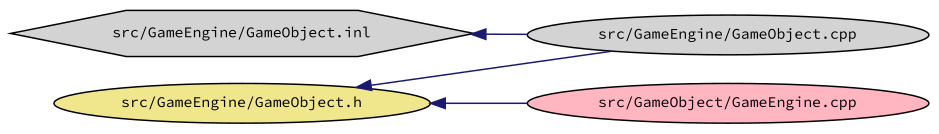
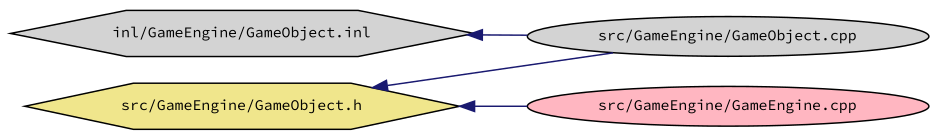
node "src/GameEngine/GameObject.inl": label "src/GameEngine/GameObject.inl" -> "inl/GameEngine/GameObject.inl"
node "src/GameEngine/GameObject.h": shape ellipse -> hexagon
node "src/GameObject/GameEngine.cpp": label "src/GameObject/GameEngine.cpp" -> "src/GameEngine/GameEngine.cpp"
